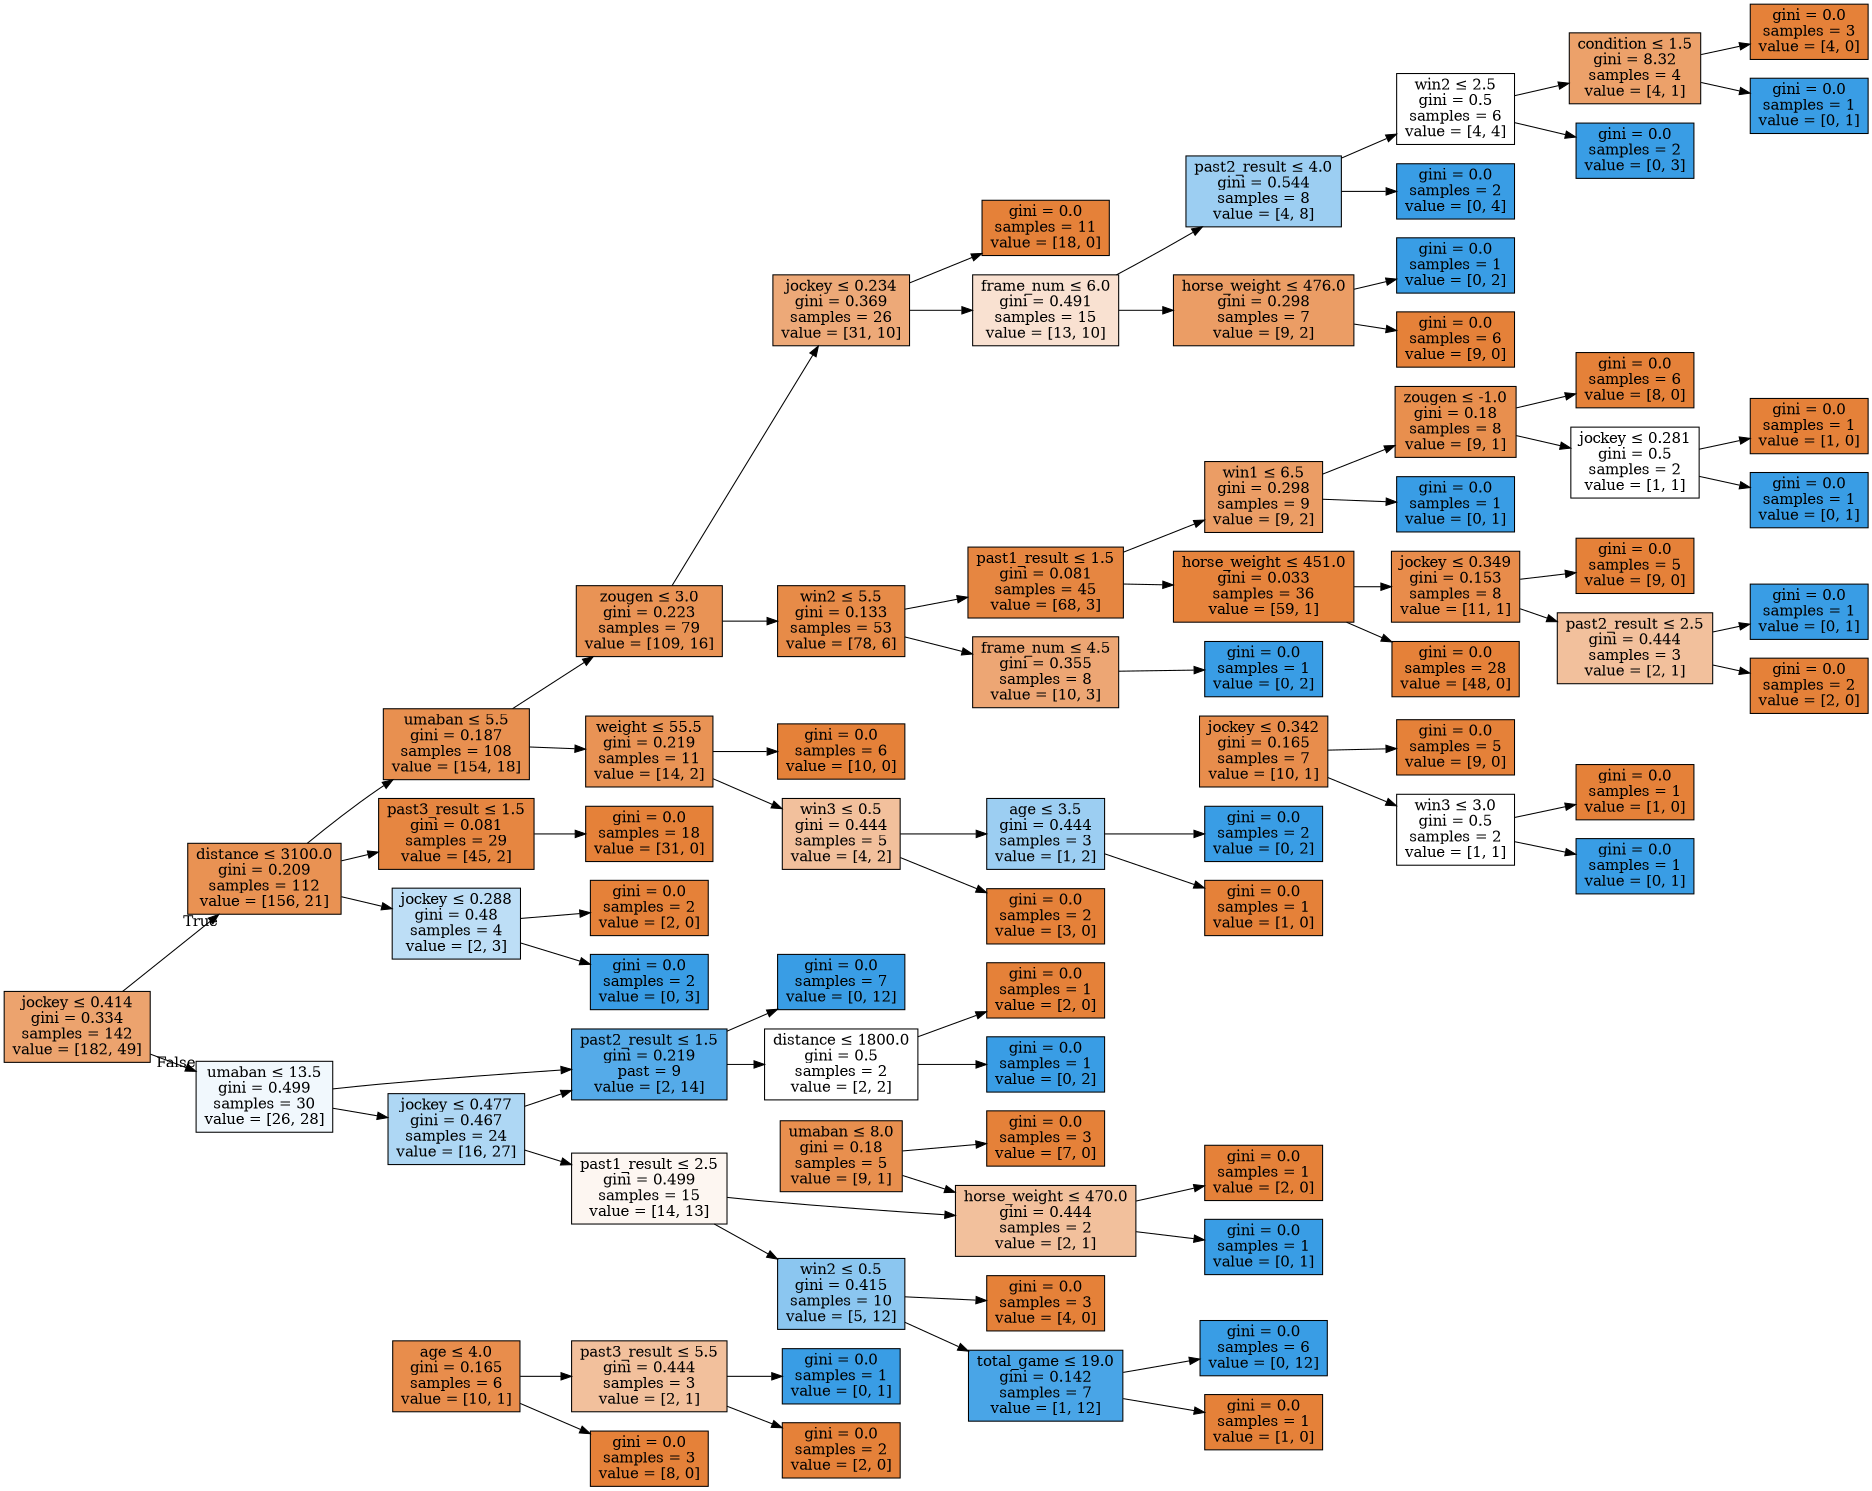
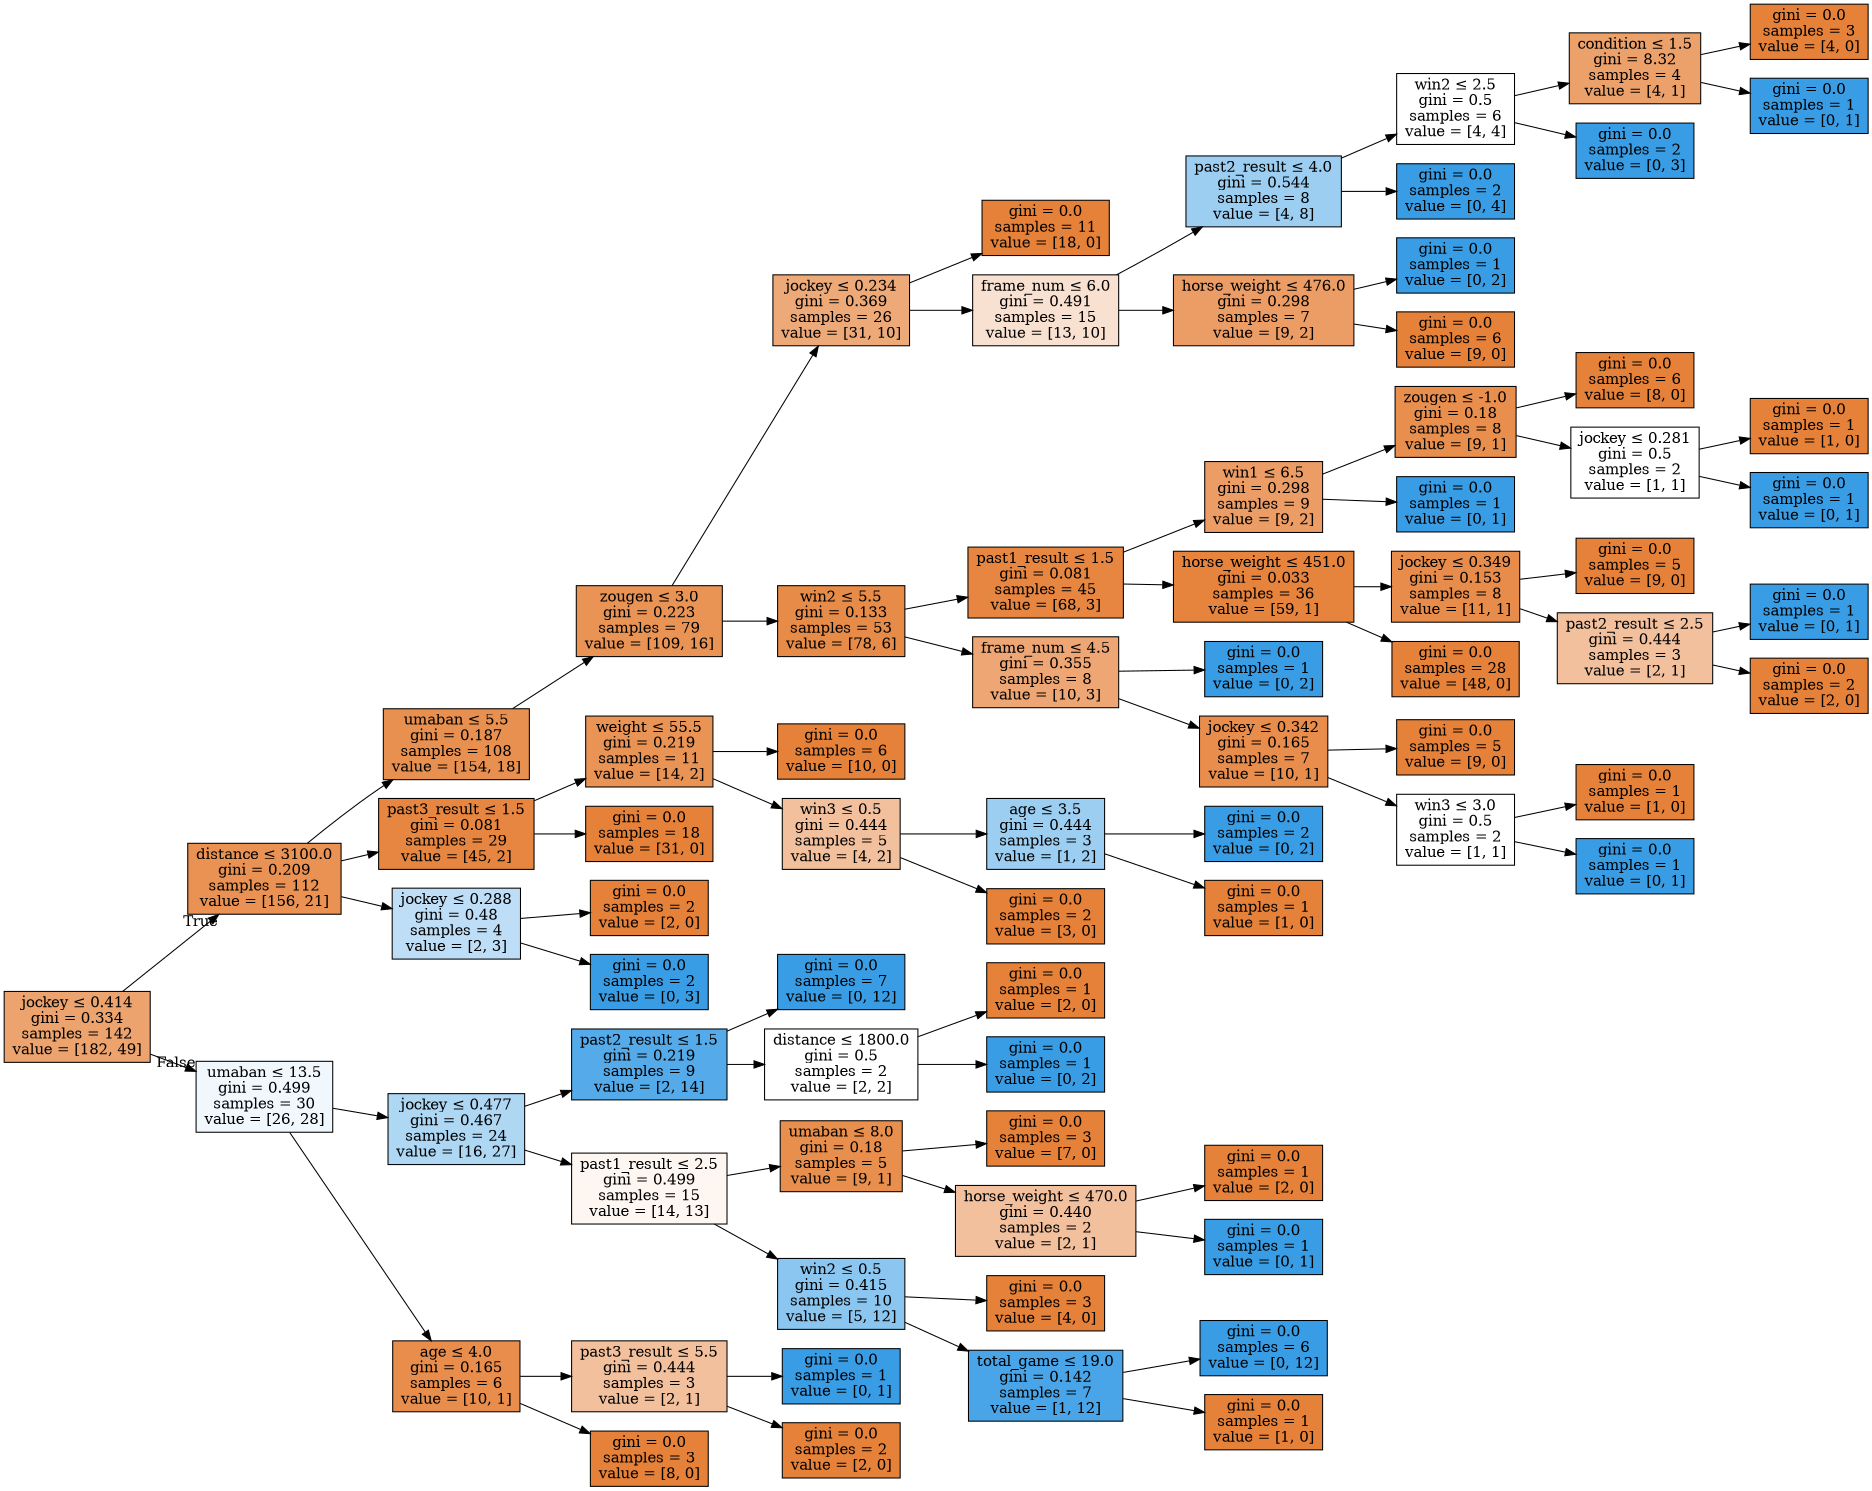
edge "frame_num ≤ 4.5" -> "jockey ≤ 0.342": added
edge "umaban ≤ 5.5" -> "weight ≤ 55.5": now "past3_result ≤ 1.5" -> "weight ≤ 55.5"
node "past2_result ≤ 1.5": text "past = 9" -> "samples = 9"
edge "umaban ≤ 13.5" -> "past2_result ≤ 1.5": now "umaban ≤ 13.5" -> "age ≤ 4.0"
edge "past1_result ≤ 2.5" -> "horse_weight ≤ 470.0": now "past1_result ≤ 2.5" -> "umaban ≤ 8.0"
node "horse_weight ≤ 470.0": text "gini = 0.444" -> "gini = 0.440"
